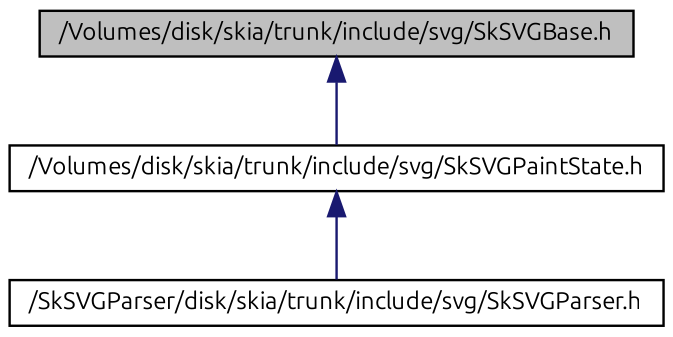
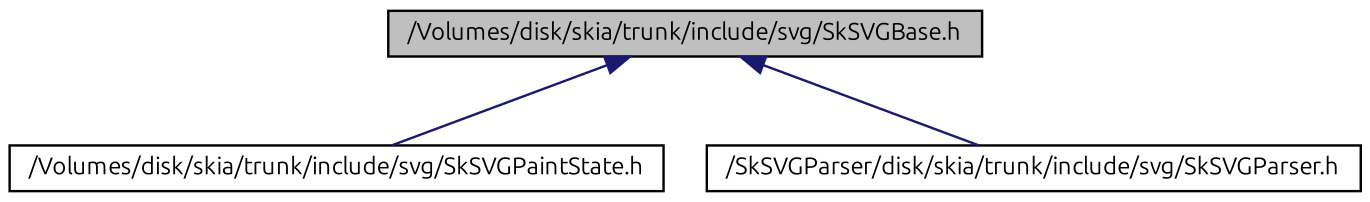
edge "/SkSVGParser/disk/skia/trunk/include/svg/SkSVGParser.h" -> "/Volumes/disk/skia/trunk/include/svg/SkSVGPaintState.h": now "/SkSVGParser/disk/skia/trunk/include/svg/SkSVGParser.h" -> "/Volumes/disk/skia/trunk/include/svg/SkSVGBase.h"
